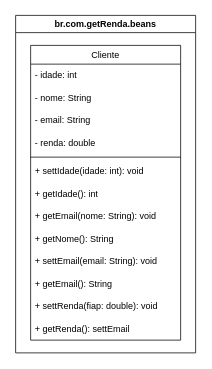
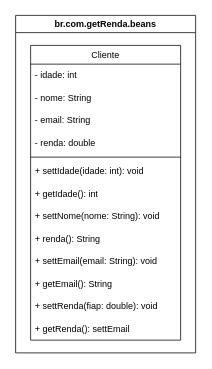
node "+ getEmail(nome: String): void": label "+ getEmail(nome: String): void" -> "+ settNome(nome: String): void"
node "+ getNome(): String": label "+ getNome(): String" -> "+ renda(): String"
